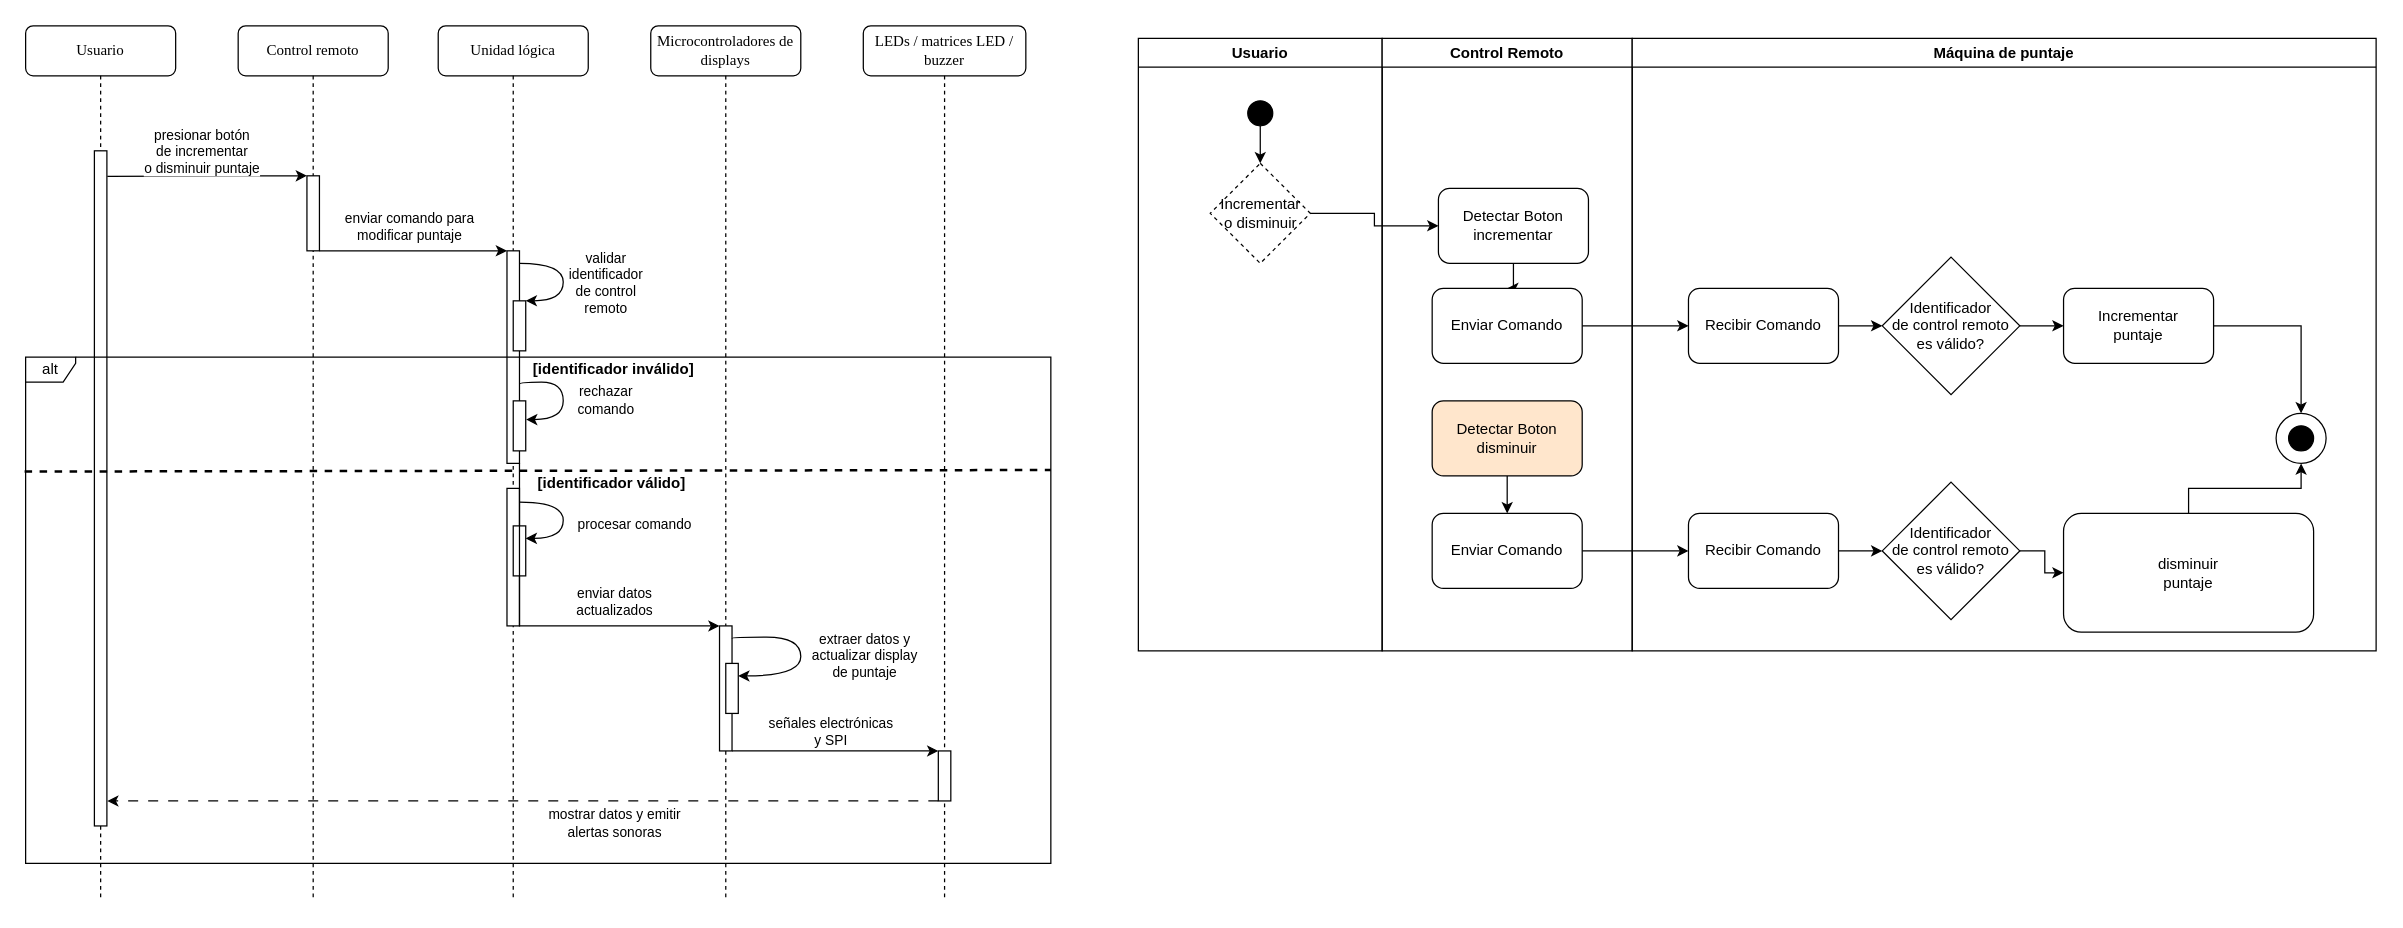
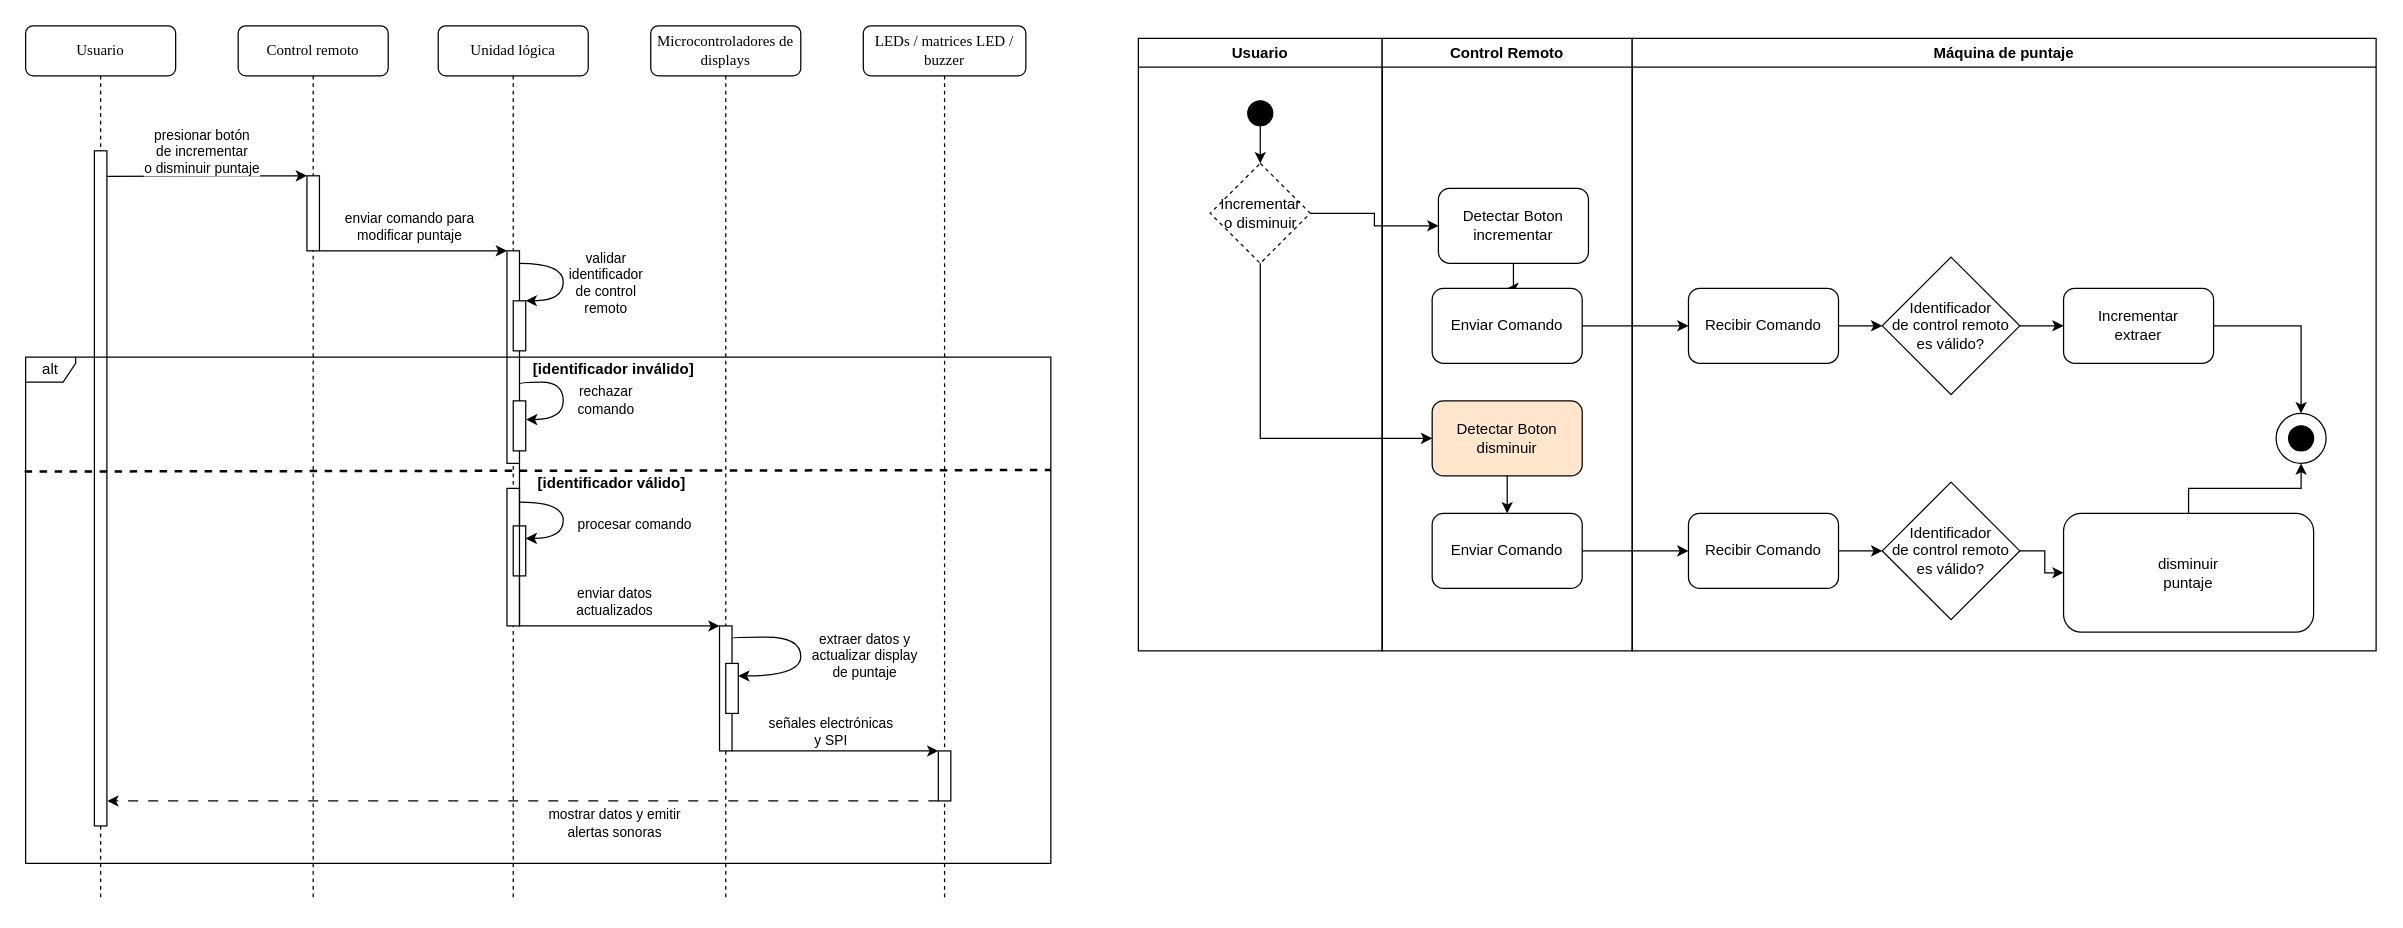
node "Incrementar puntaje": label "Incrementar puntaje" -> "Incrementar extraer"
edge "Incrementar o disminuir" -> "Detectar Boton disminuir": added
